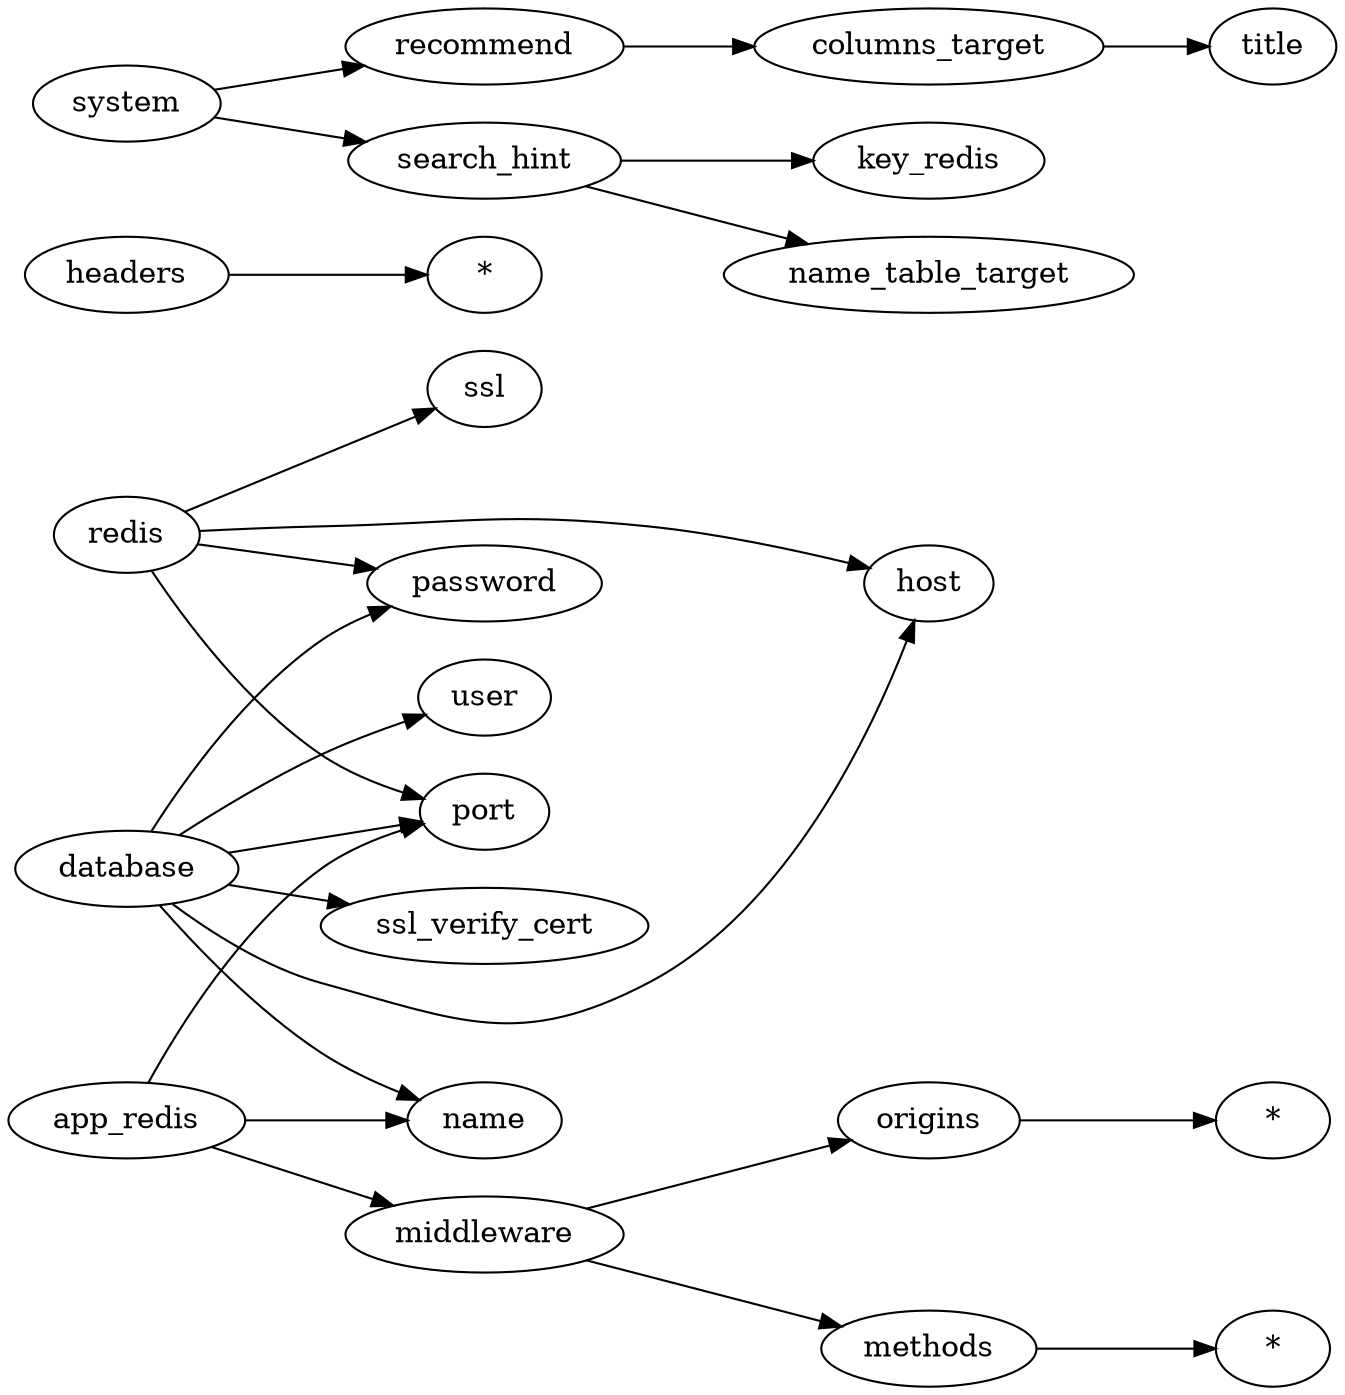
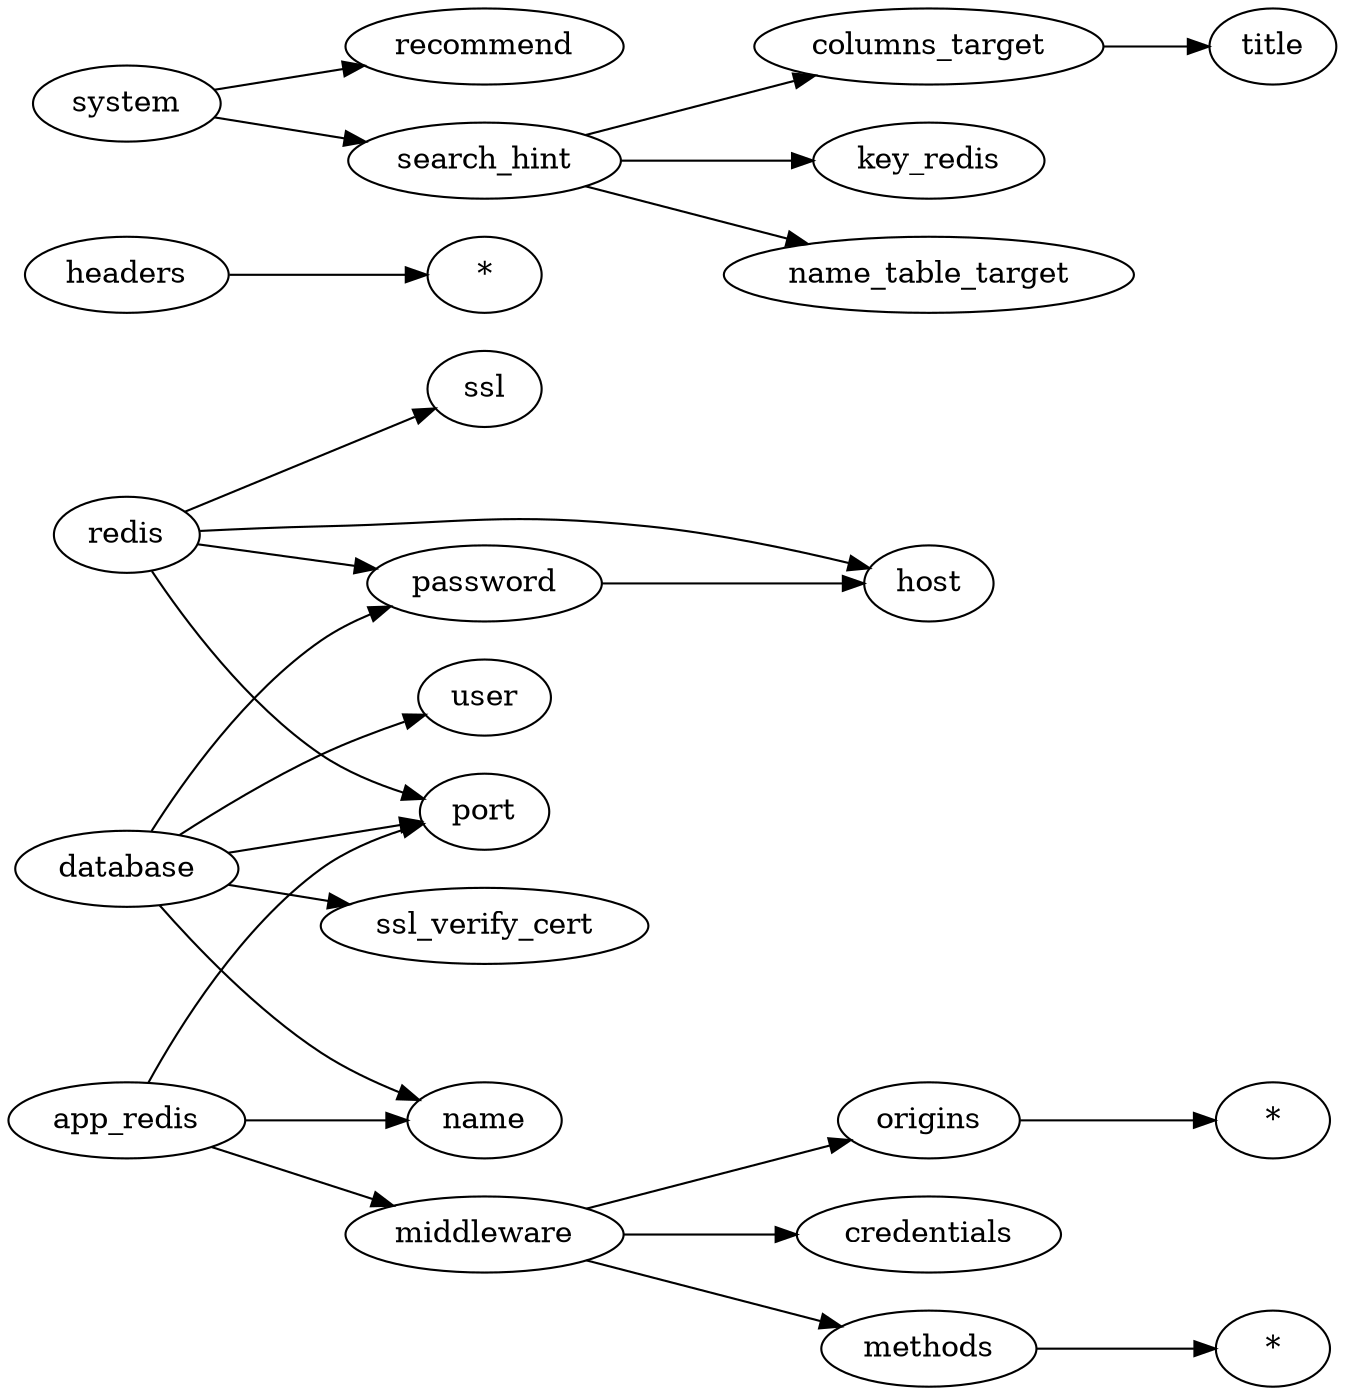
edge "recommend" -> "columns_target": now "search_hint" -> "columns_target"
edge "database" -> "host": now "password" -> "host"
node "credentials": added
